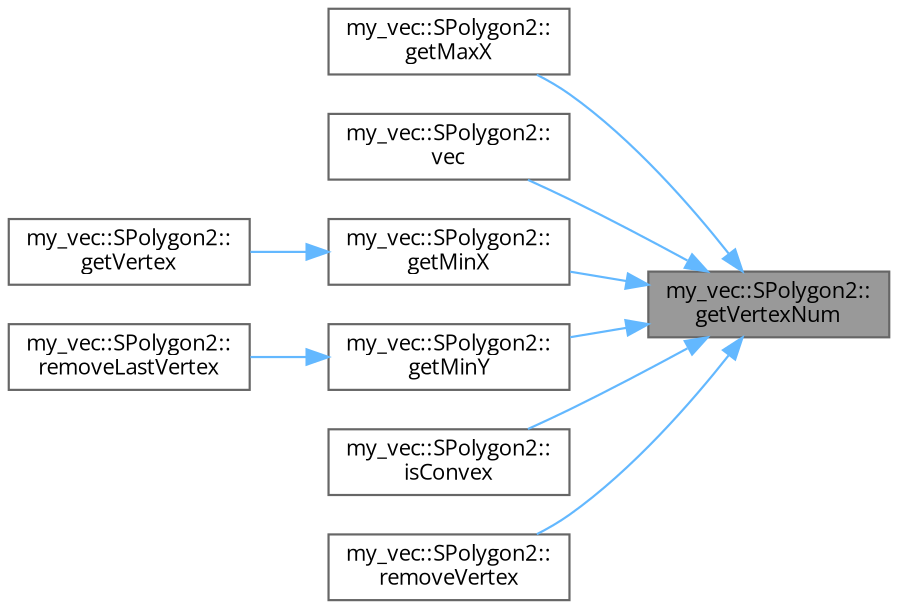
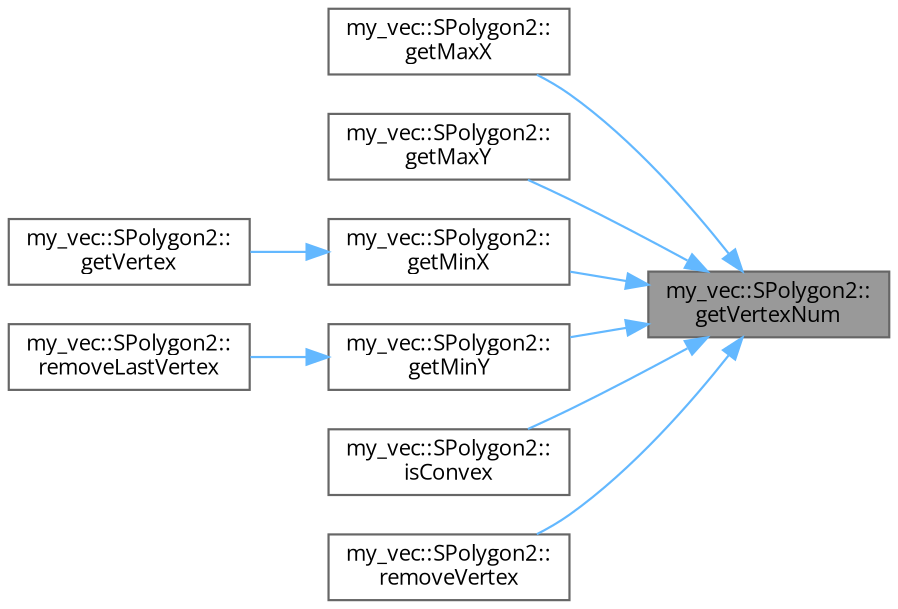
node "my_vec::SPolygon2:: vec": label "my_vec::SPolygon2:: vec" -> "my_vec::SPolygon2:: getMaxY"
